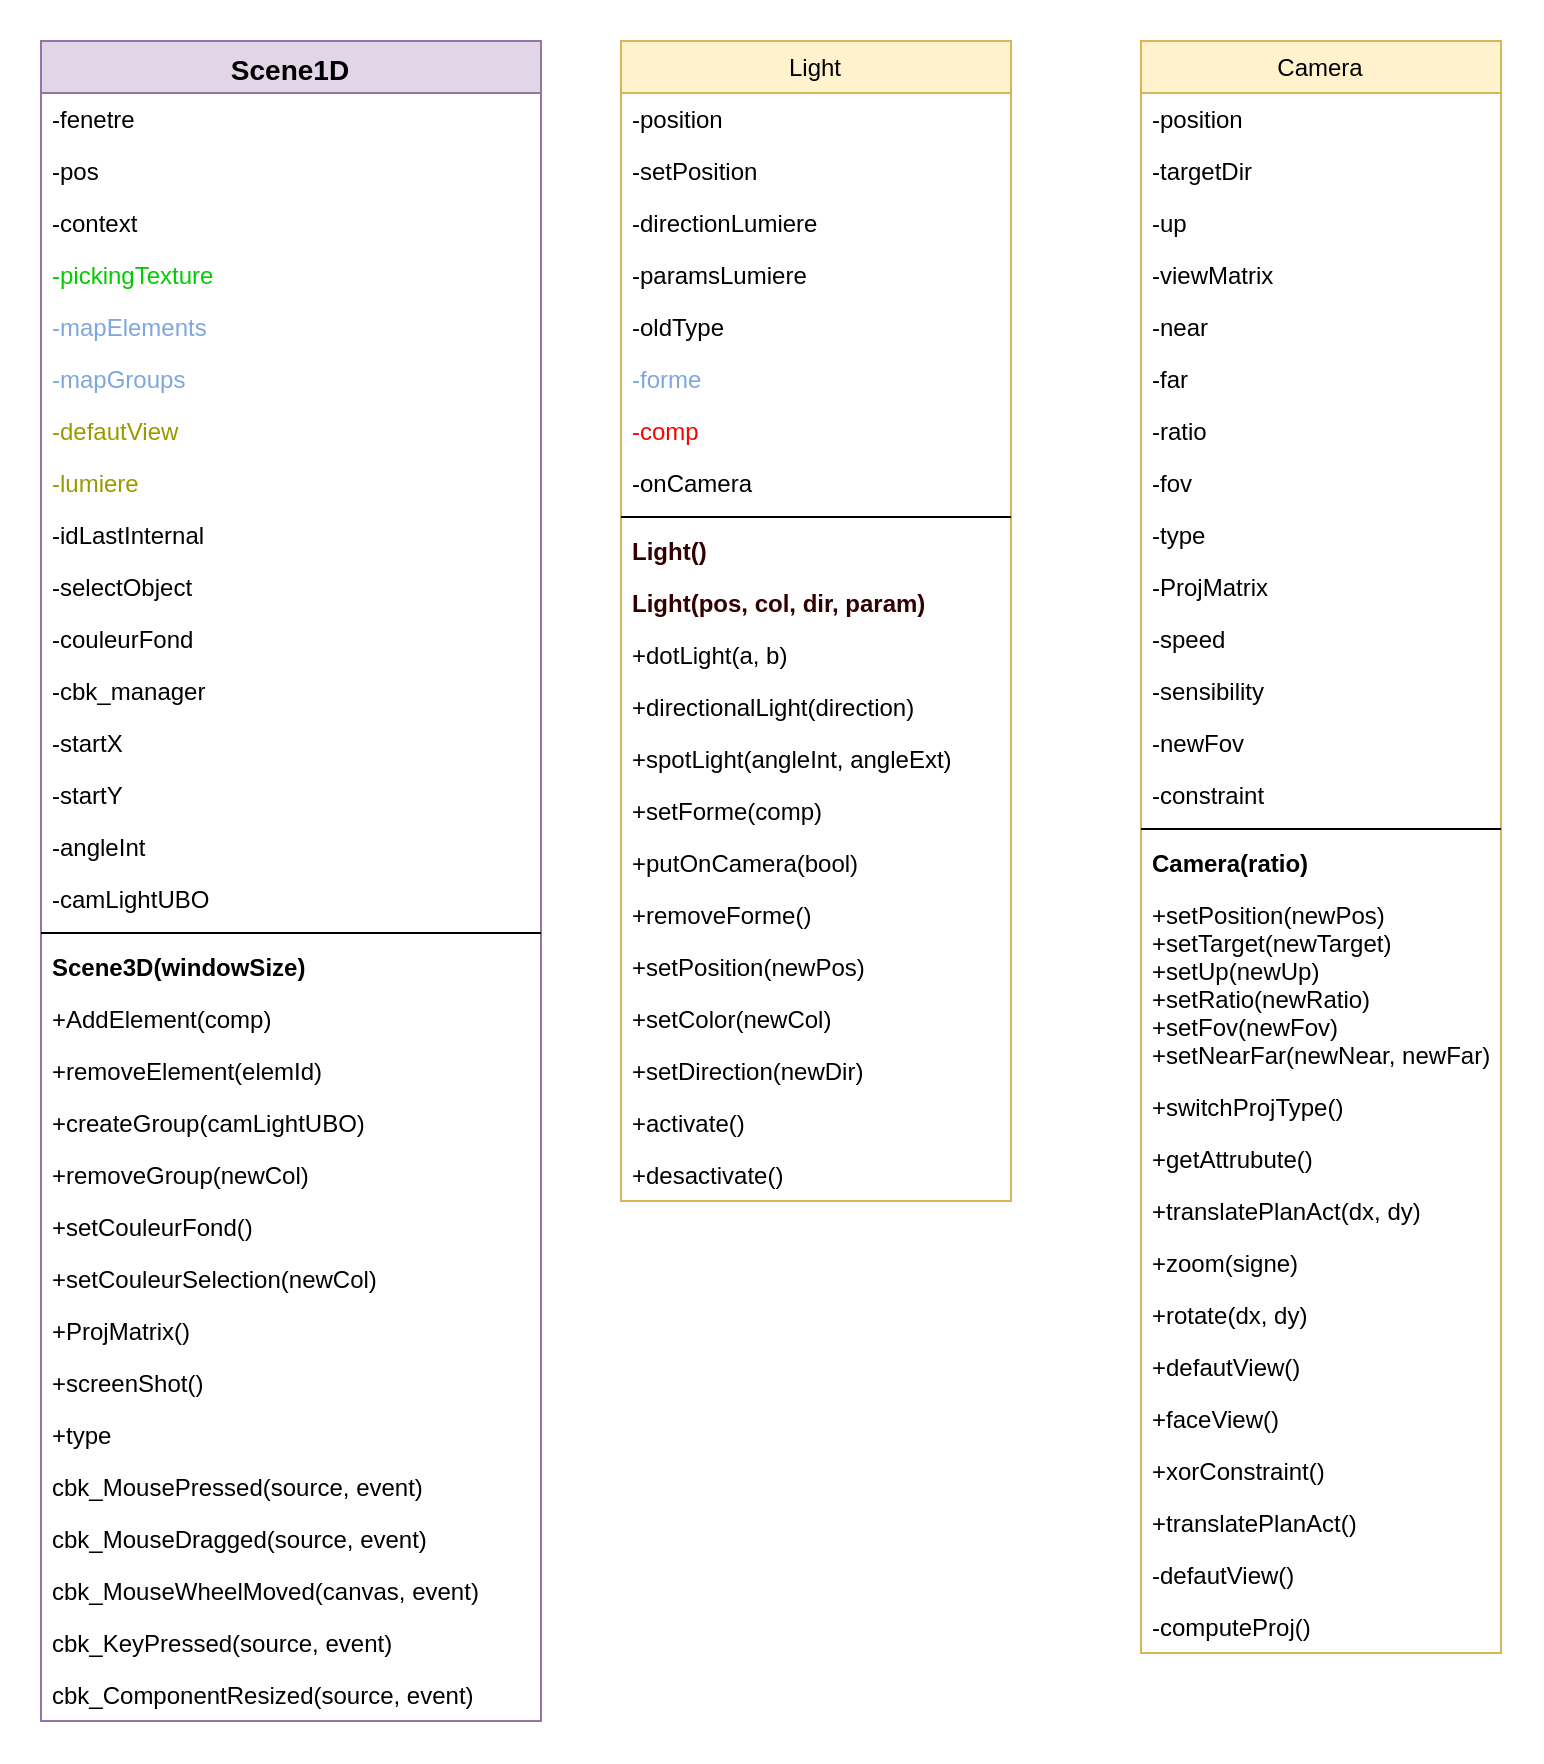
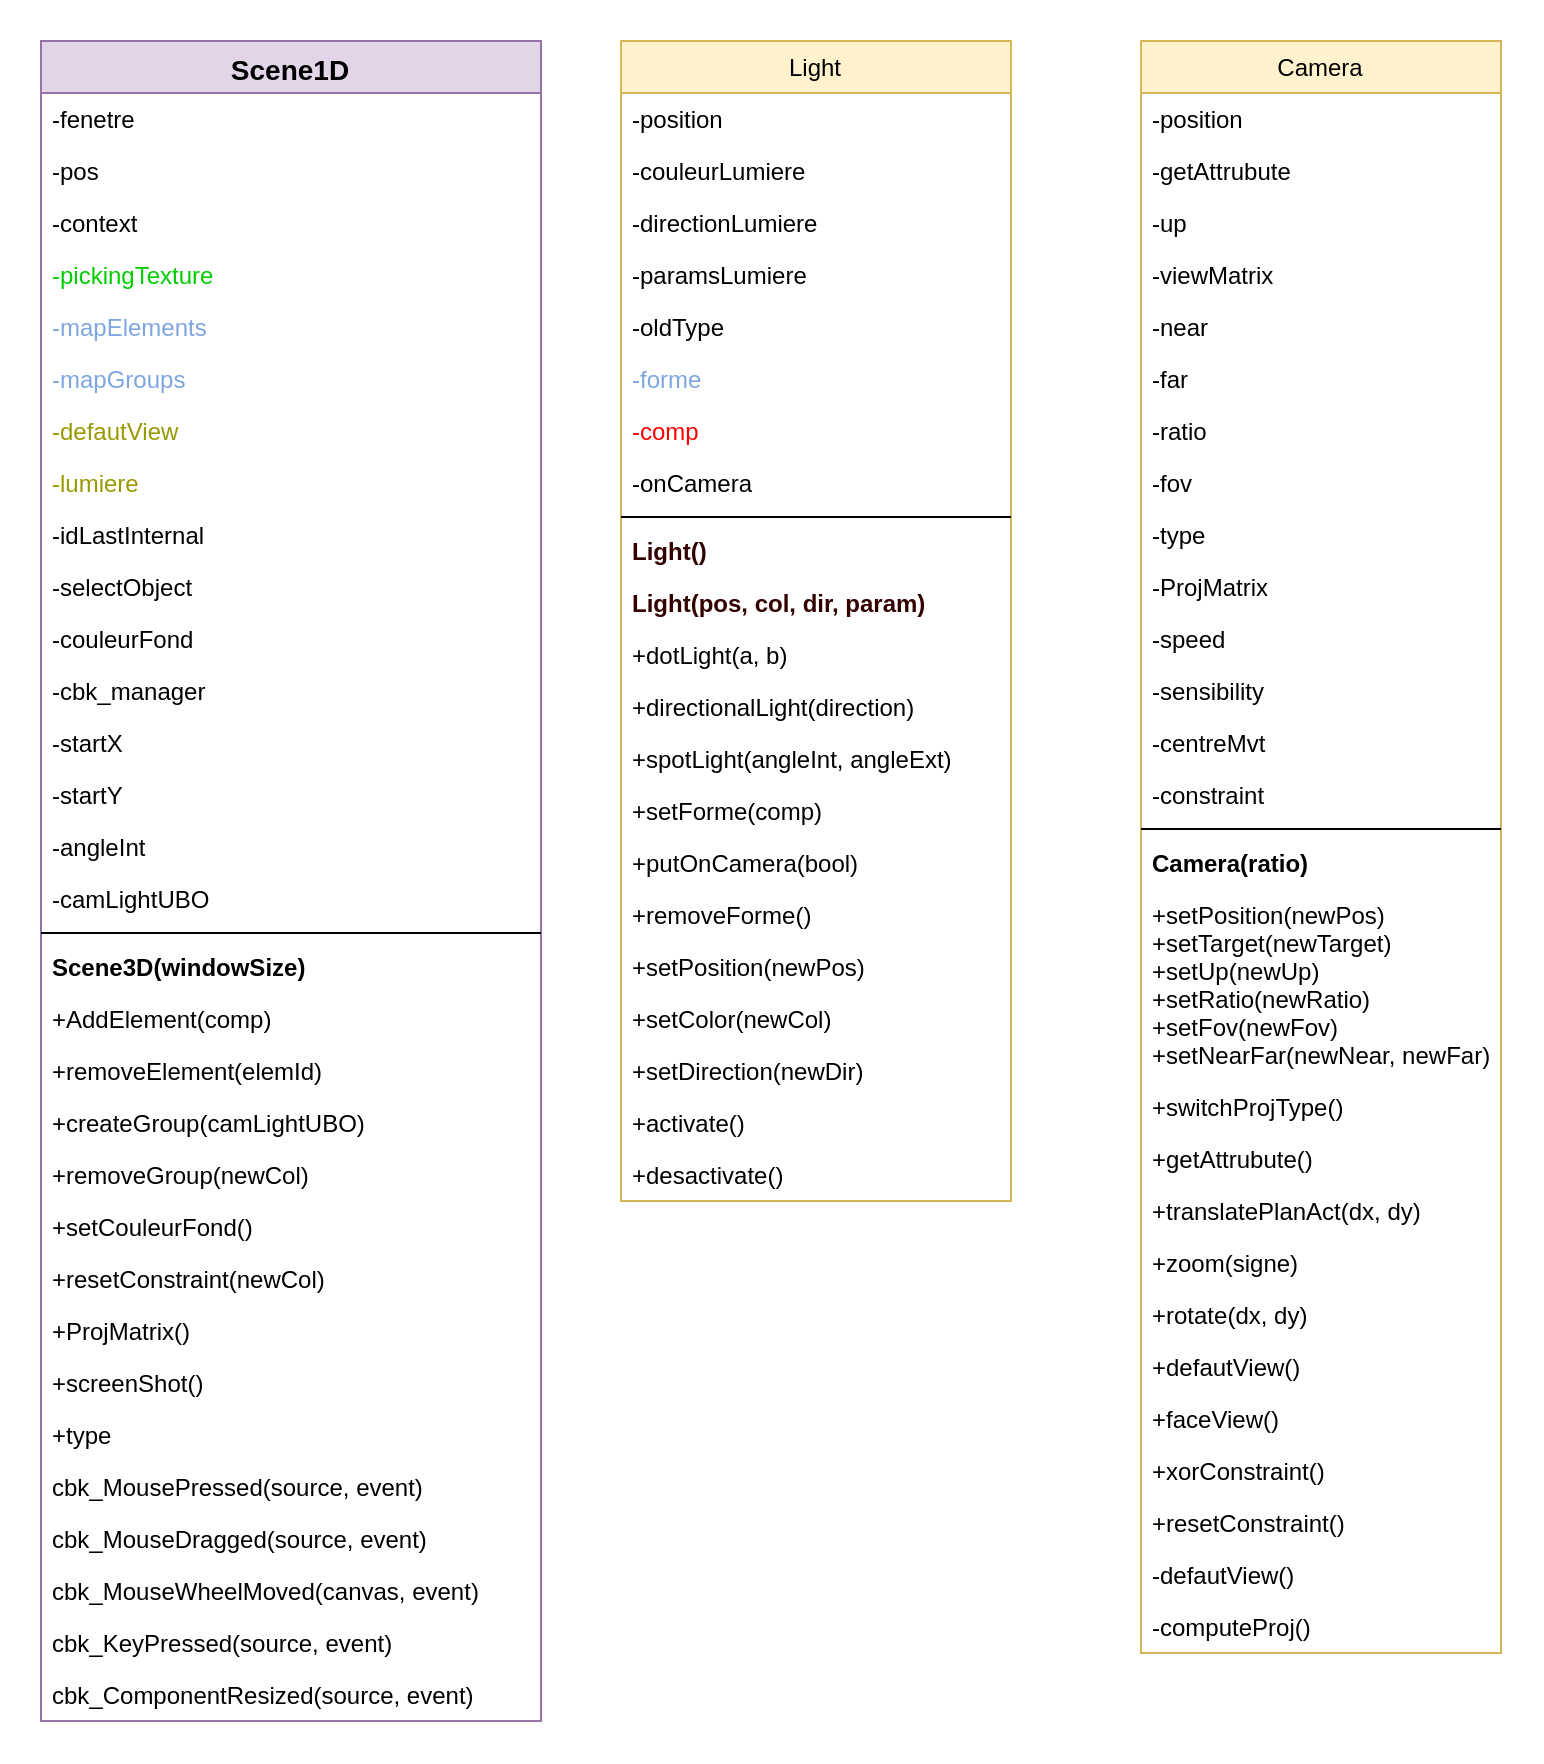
node "-setPosition": label "-setPosition" -> "-couleurLumiere"
node "-targetDir": label "-targetDir" -> "-getAttrubute"
node "-newFov": label "-newFov" -> "-centreMvt"
node "+setCouleurSelection(newCol)": label "+setCouleurSelection(newCol)" -> "+resetConstraint(newCol)"
node "+translatePlanAct()": label "+translatePlanAct()" -> "+resetConstraint()"
